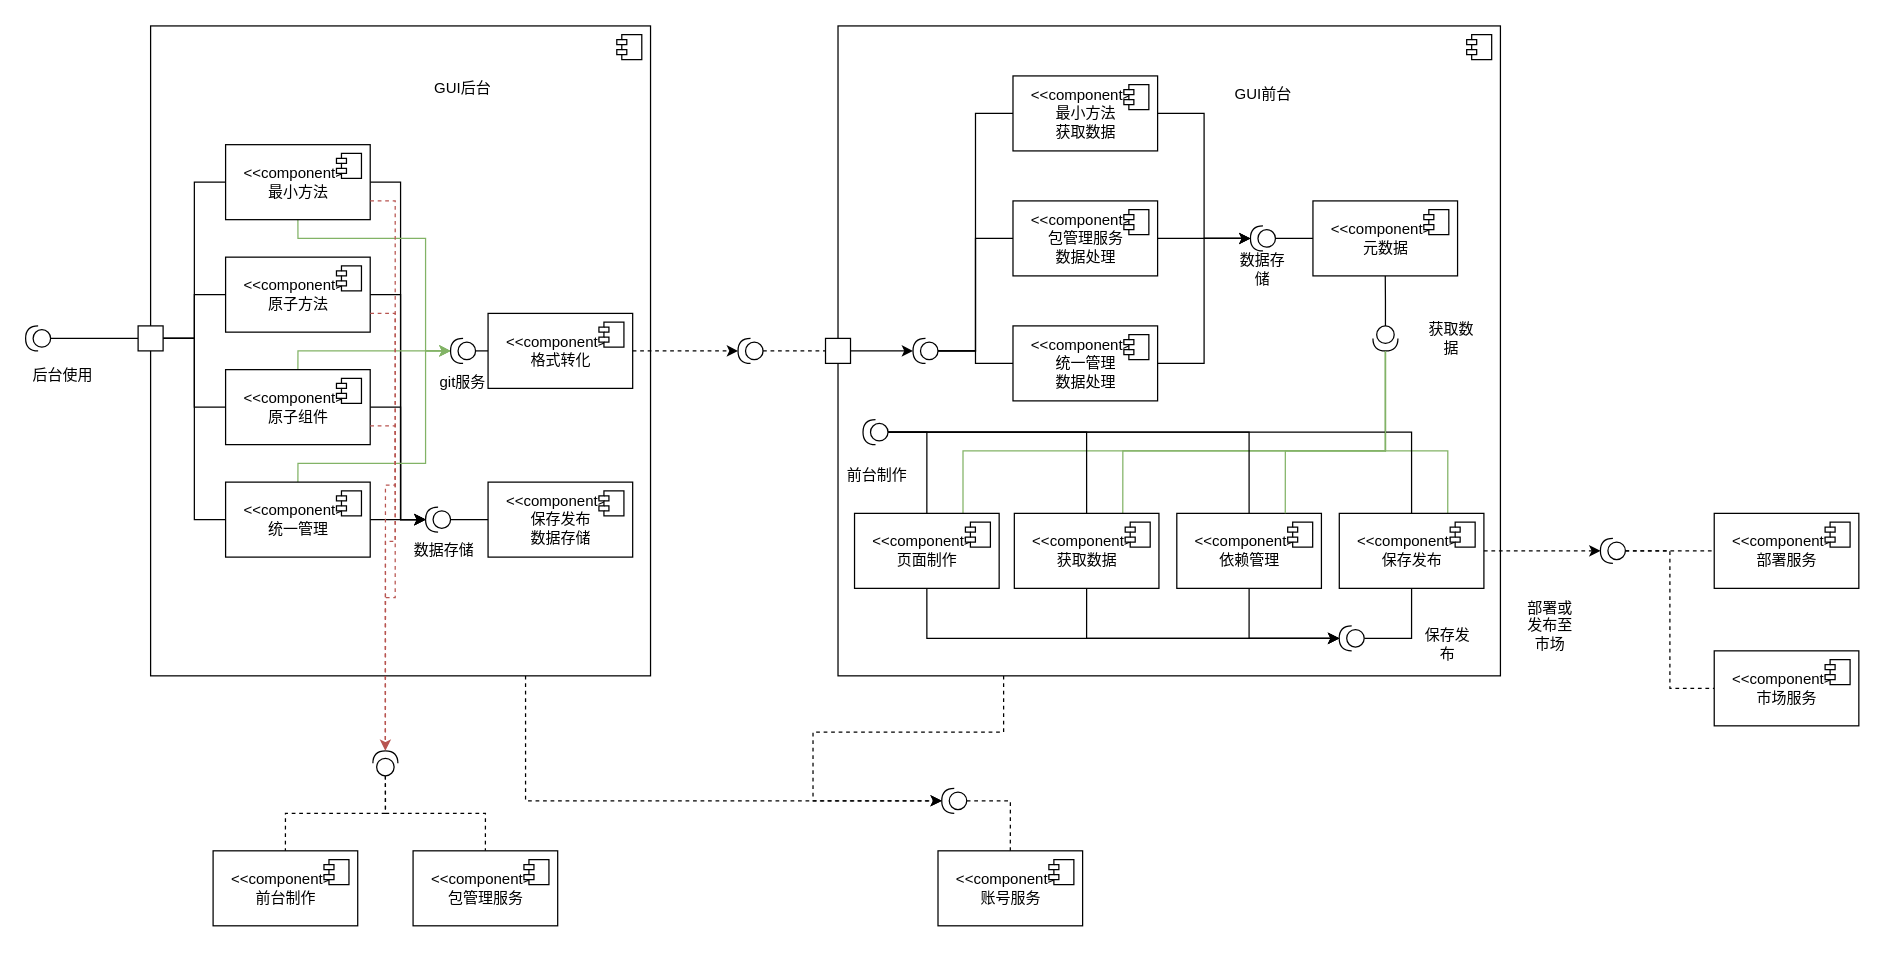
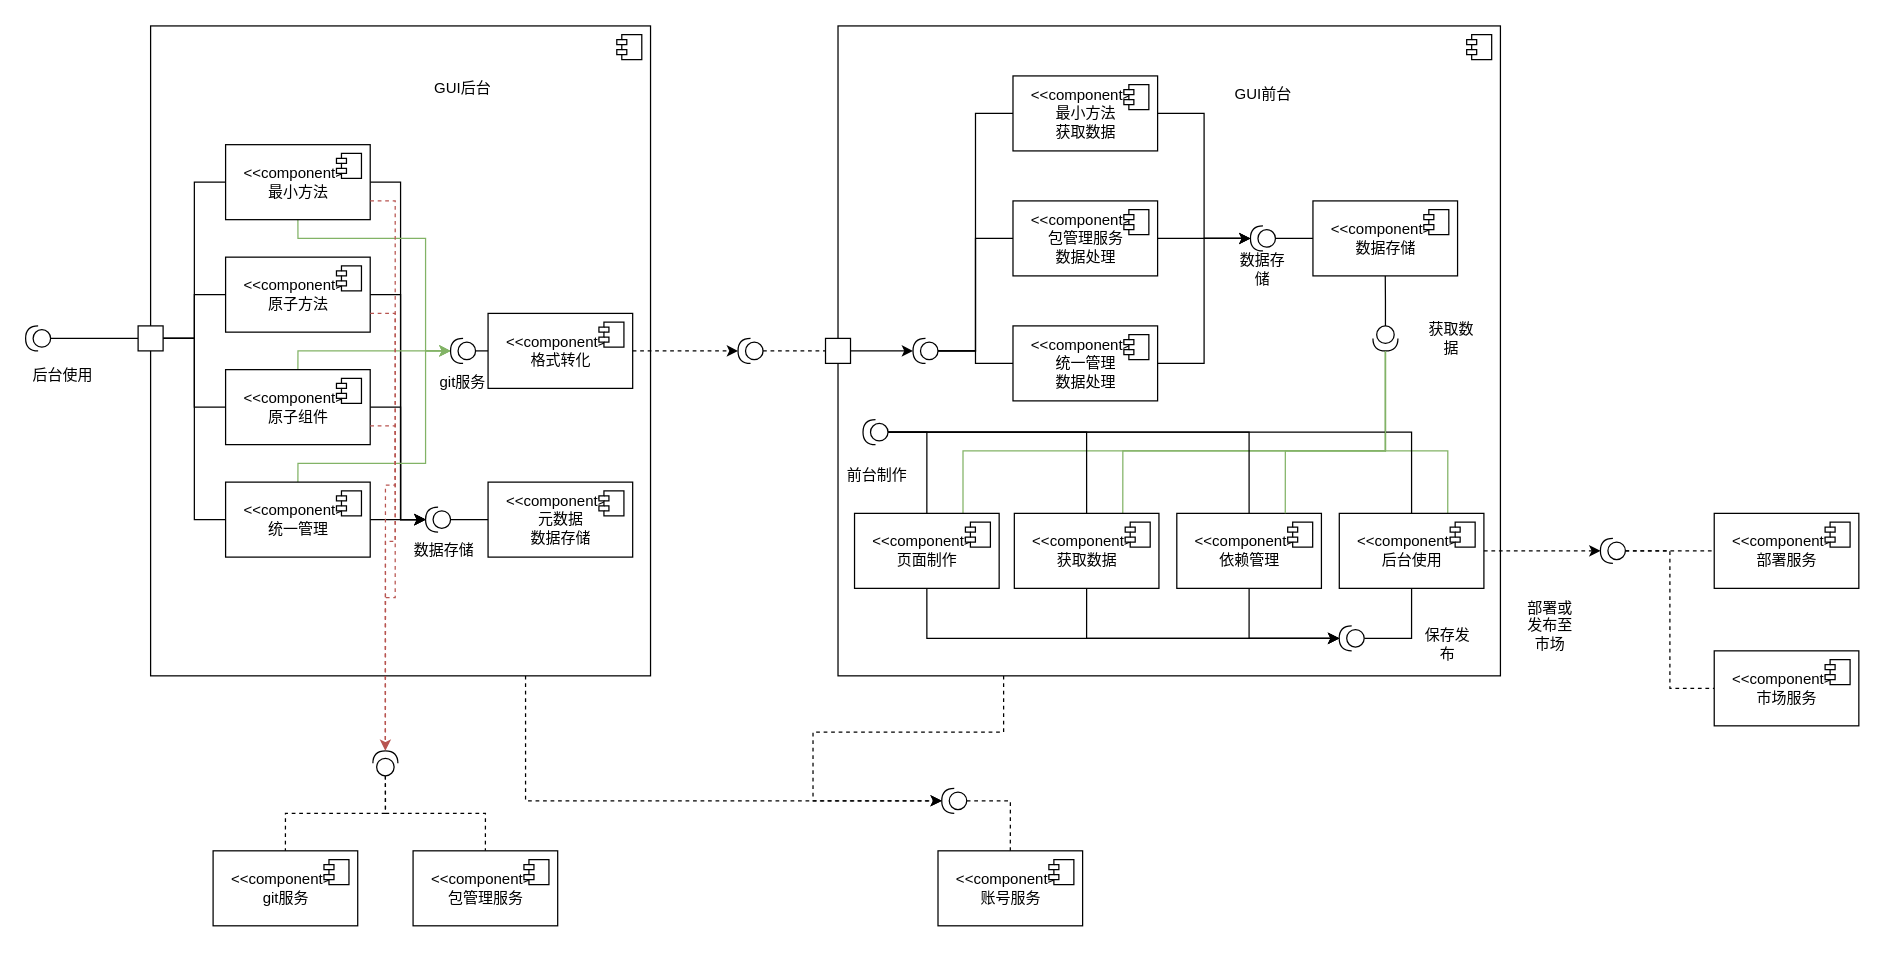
node "<<component>> 元数据": label "<<component>> 元数据" -> "<<component>> 数据存储"
node "<<component>> 保存发布 数据存储": label "<<component>> 保存发布 数据存储" -> "<<component>> 元数据 数据存储"
node "<<component>> 保存发布": label "<<component>> 保存发布" -> "<<component>> 后台使用"
node "<<component>> 前台制作": label "<<component>> 前台制作" -> "<<component>> git服务"
